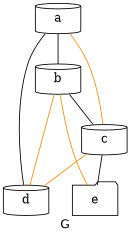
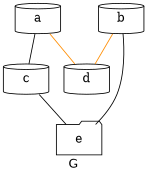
edge "a" -- "b": removed
edge "a" -- "c": color darkorange -> black
edge "a" -- "d": color black -> darkorange
edge "b" -- "c": removed
edge "b" -- "e": color darkorange -> black
edge "c" -- "d": removed
